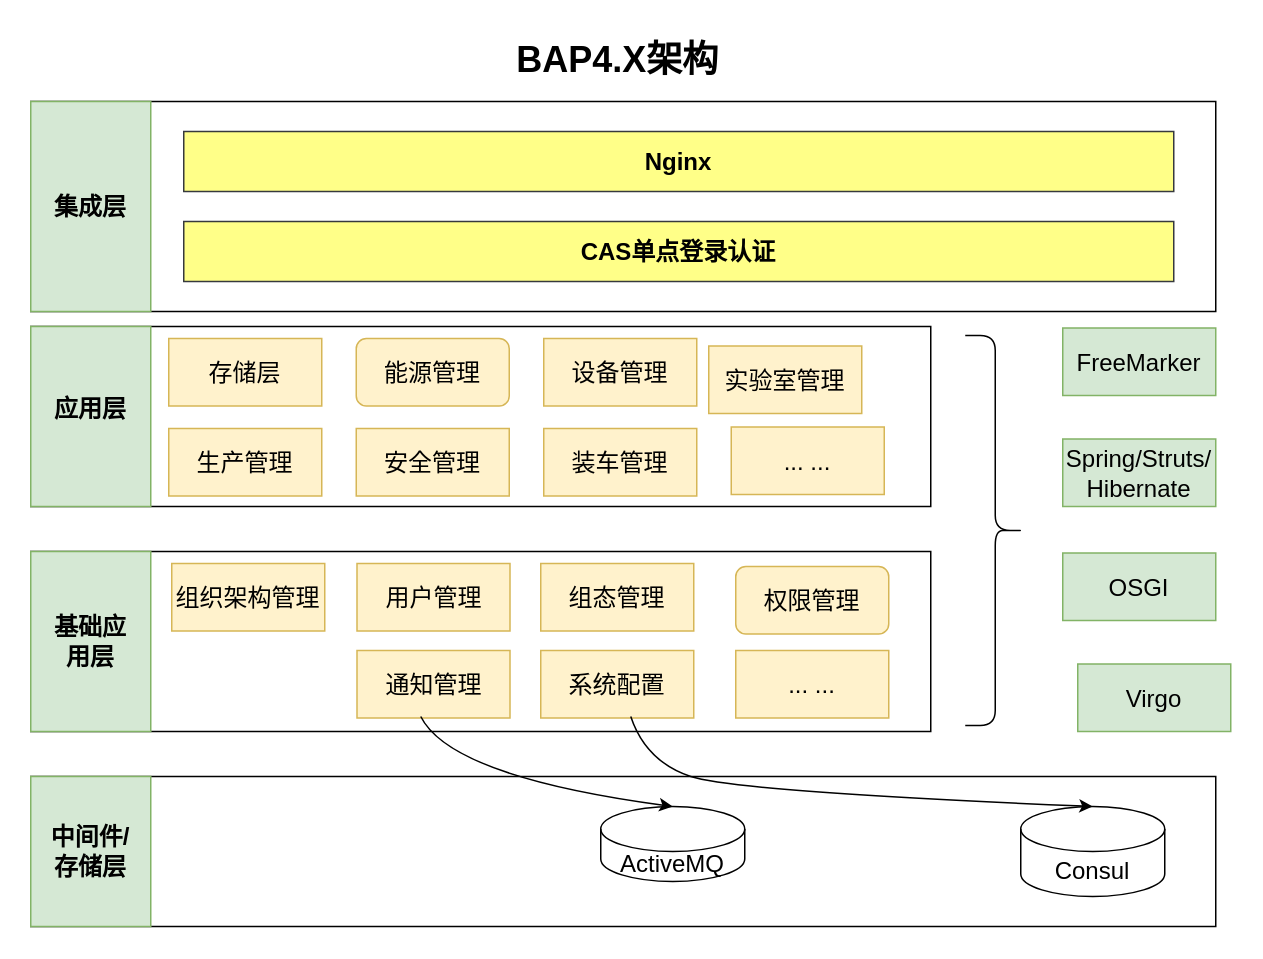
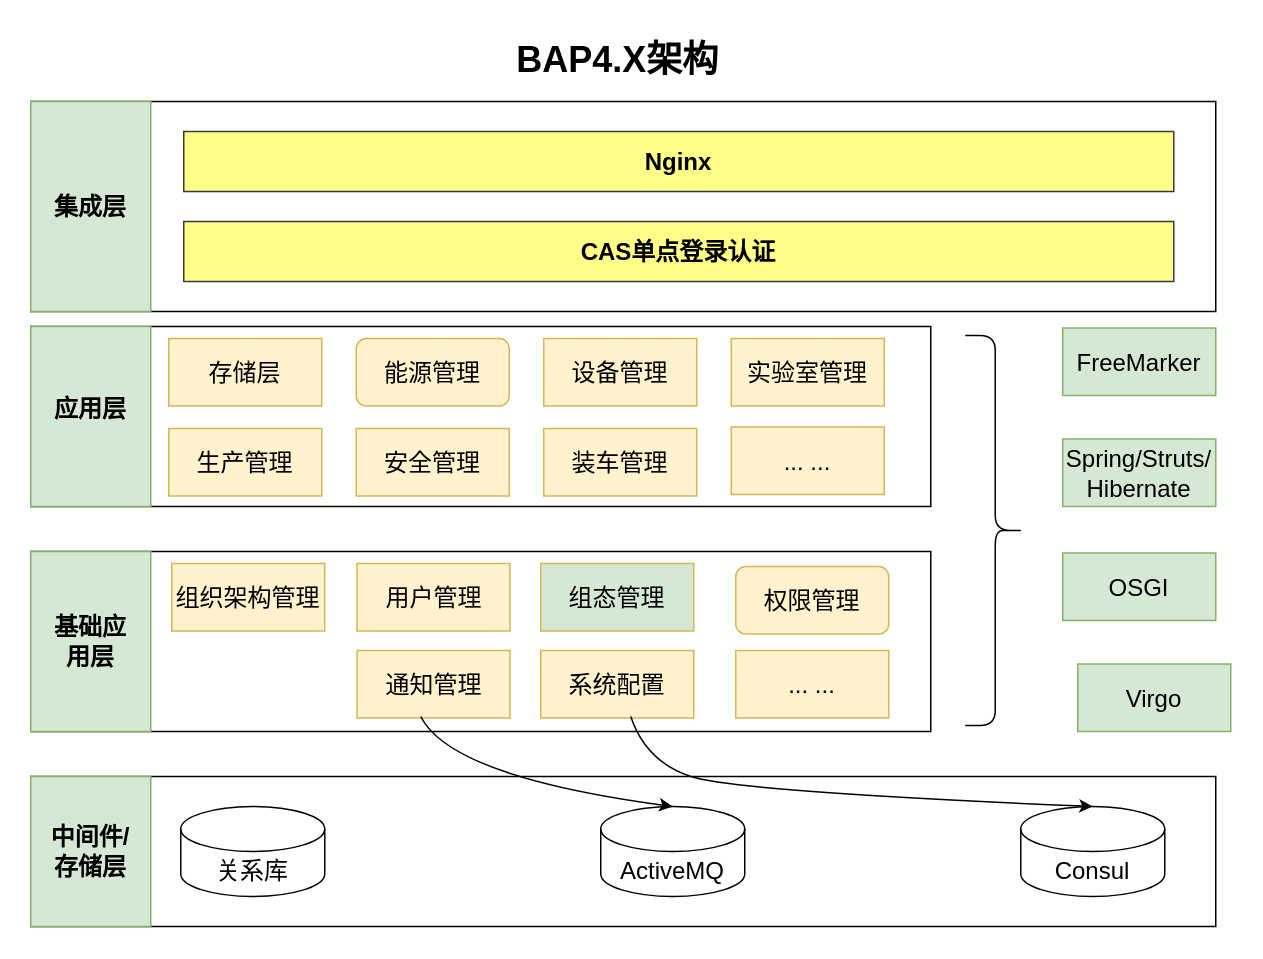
node "实验室管理": moved (785, 380) -> (808, 372)
node "组态管理": fillcolor #fff2cc -> #d5e8d4
node "ActiveMQ": size 144x75 -> 144x90
node "关系库": added
